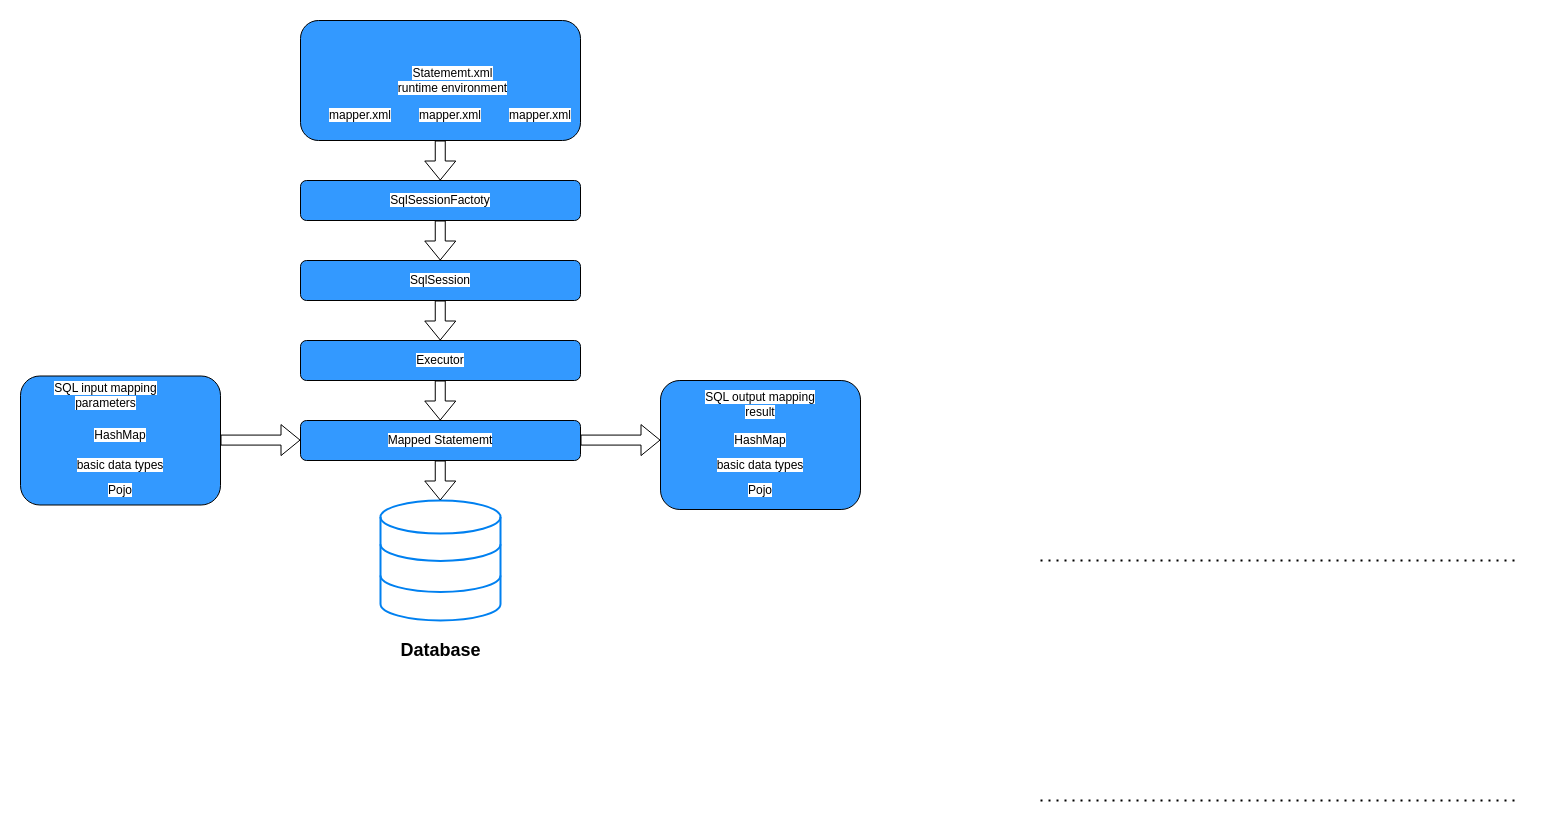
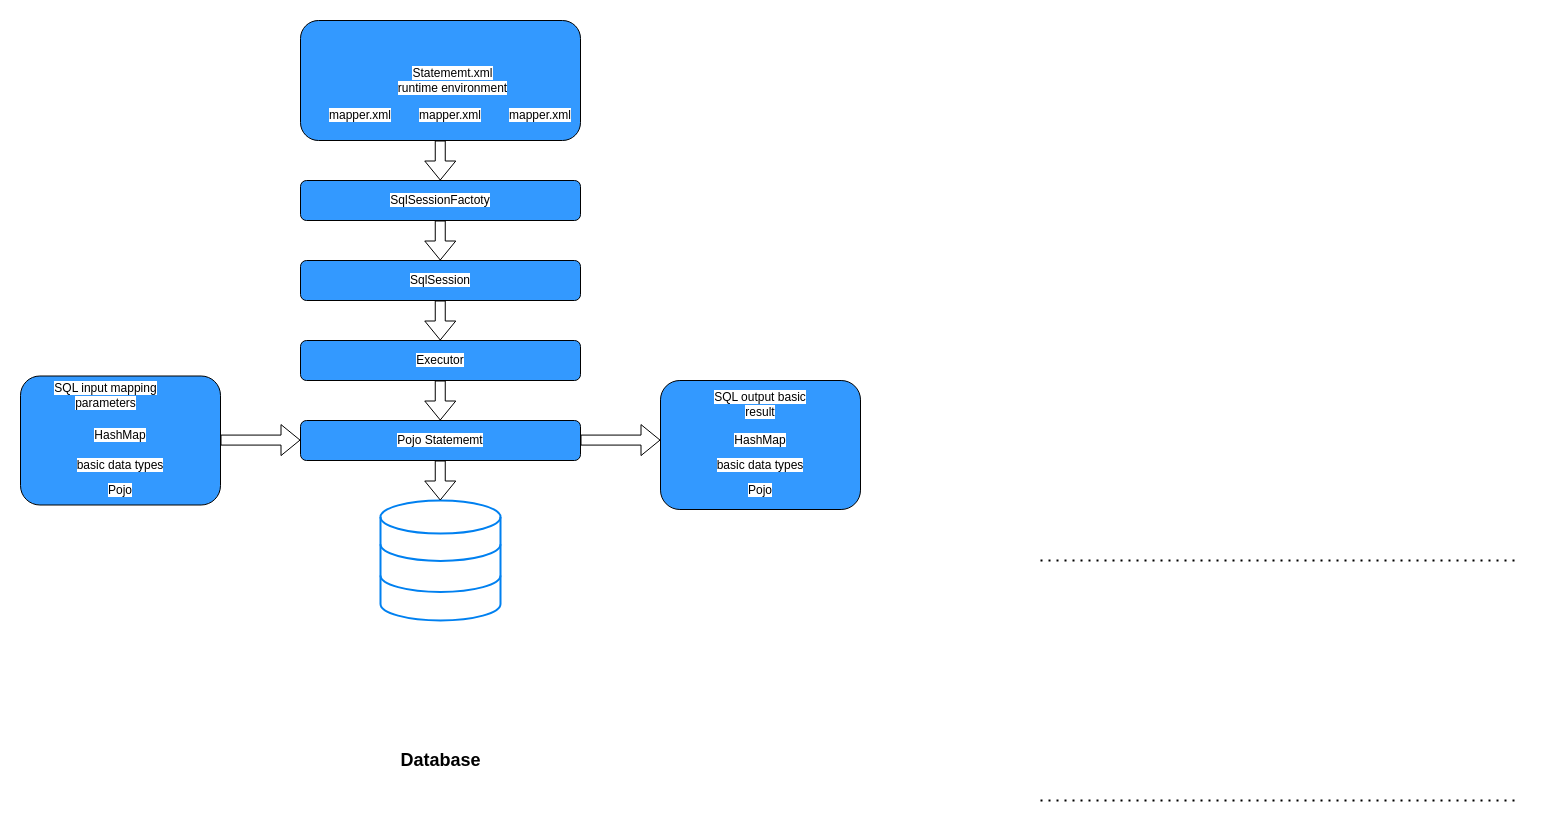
node "SQL output mapping result": label "SQL output mapping result" -> "SQL output basic result"
node "Mapped Statememt": label "Mapped Statememt" -> "Pojo Statememt"
node "Database": moved (441, 651) -> (441, 761)
